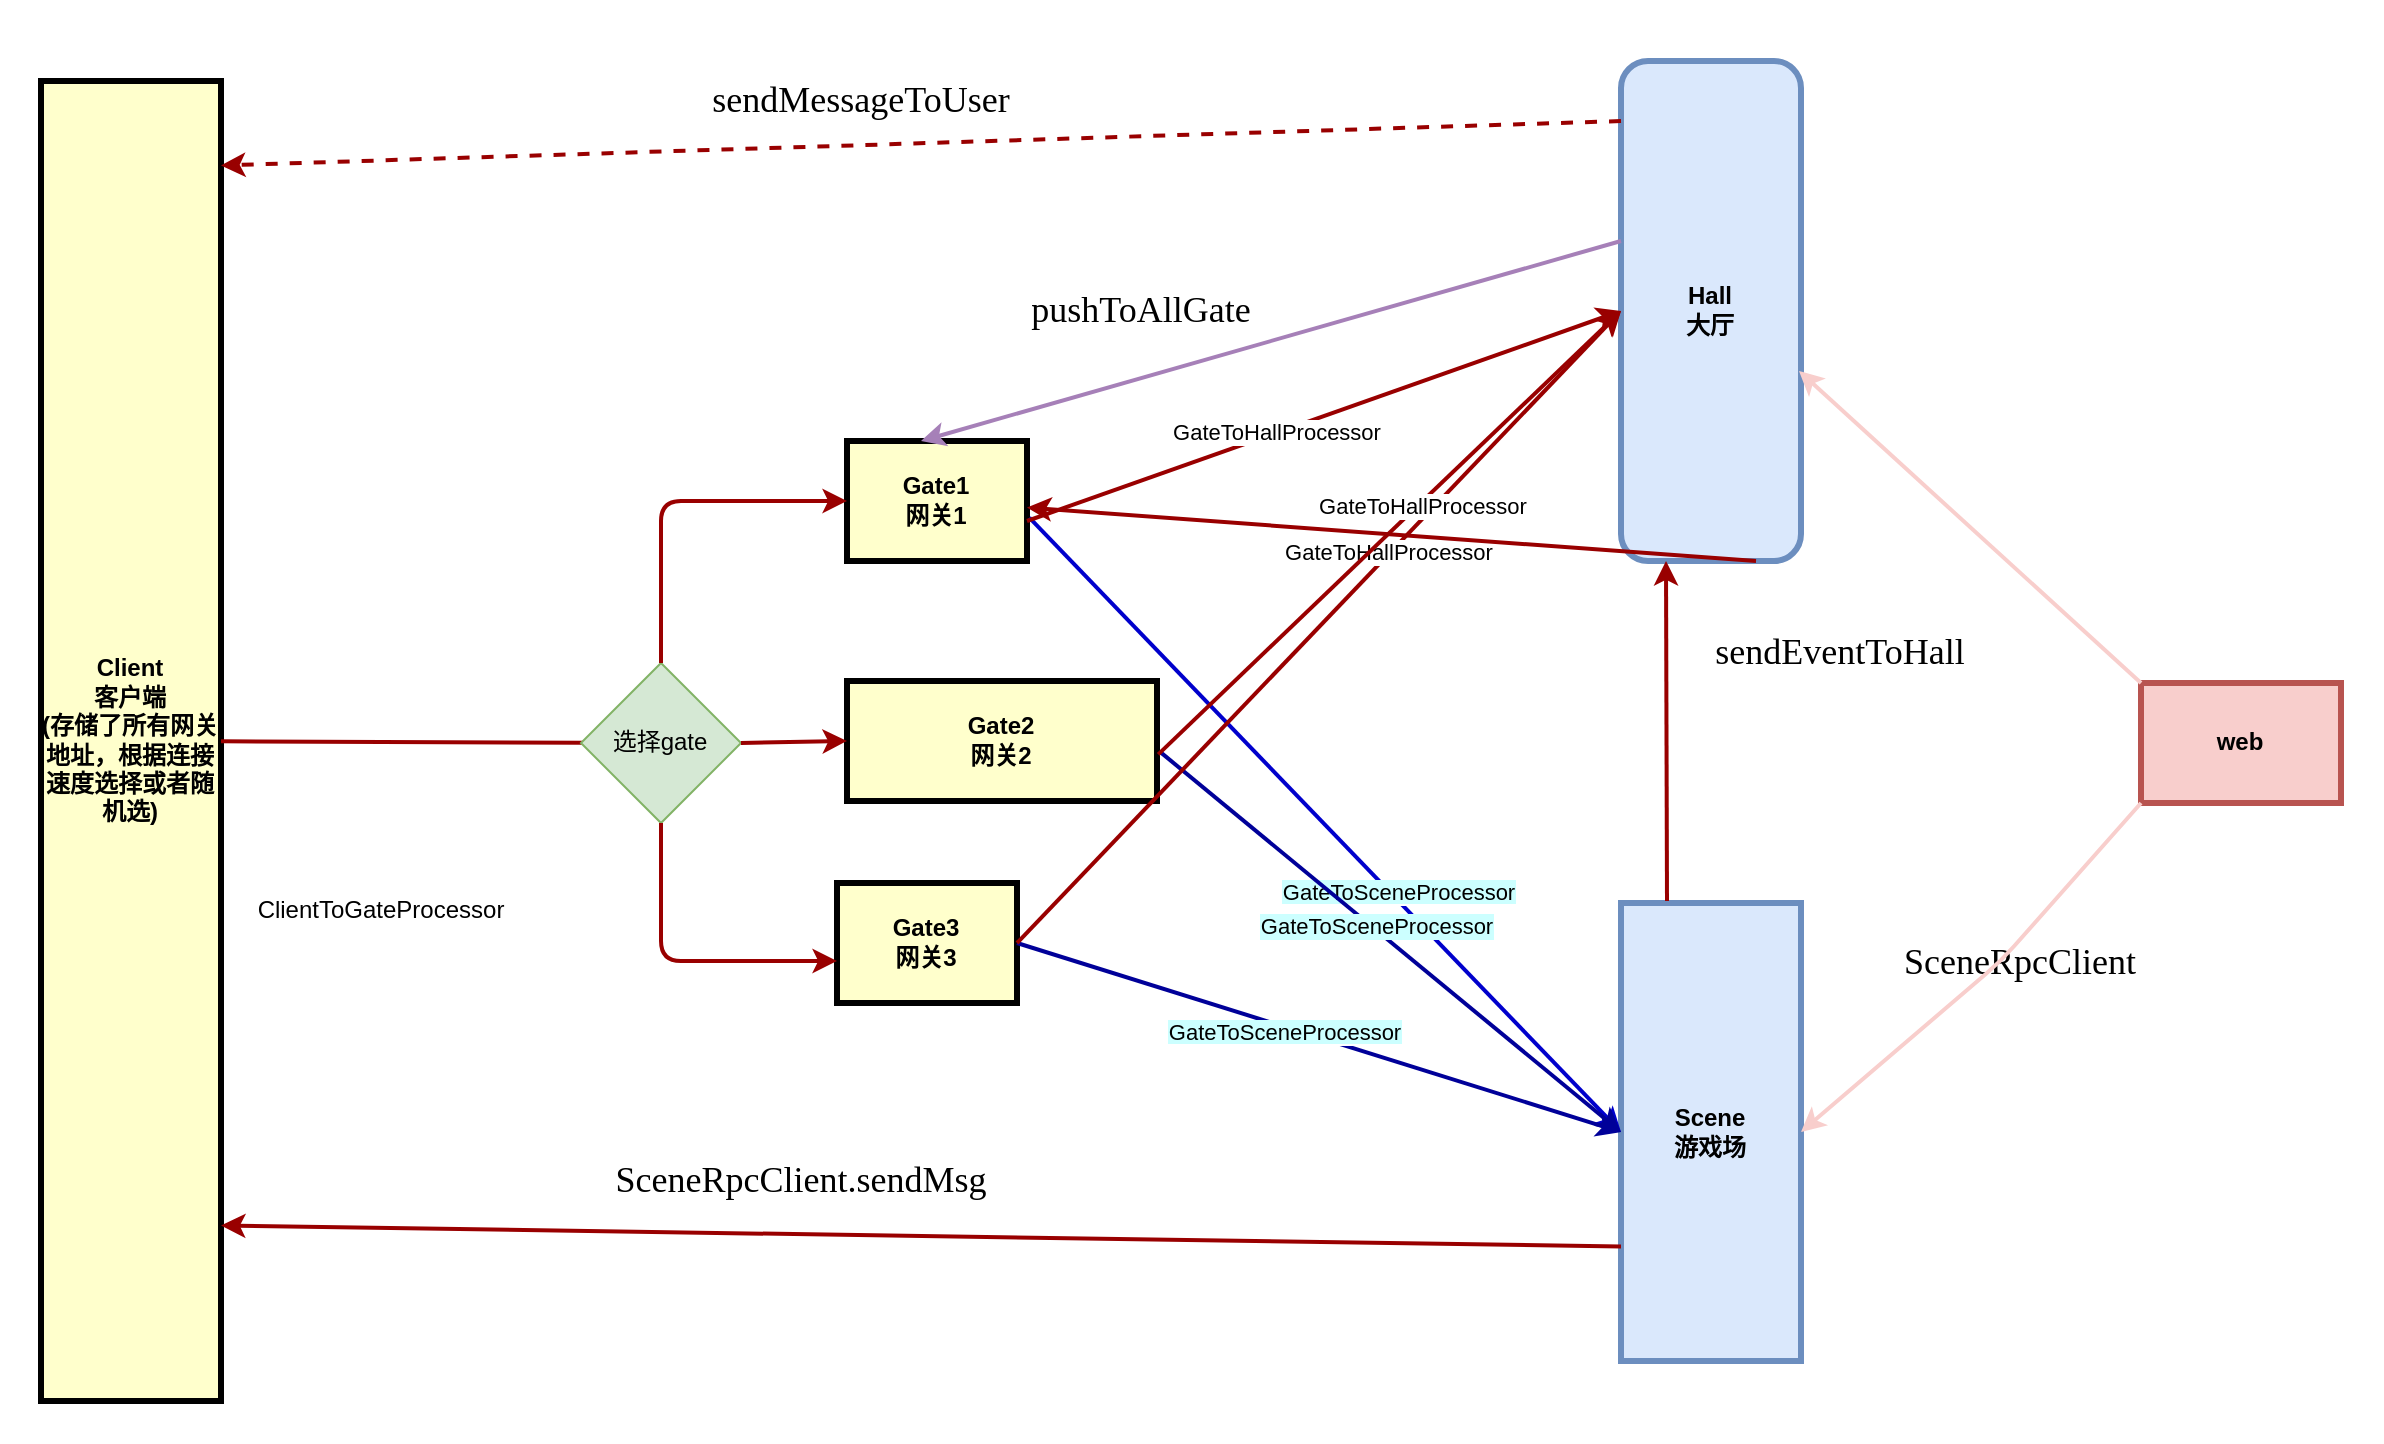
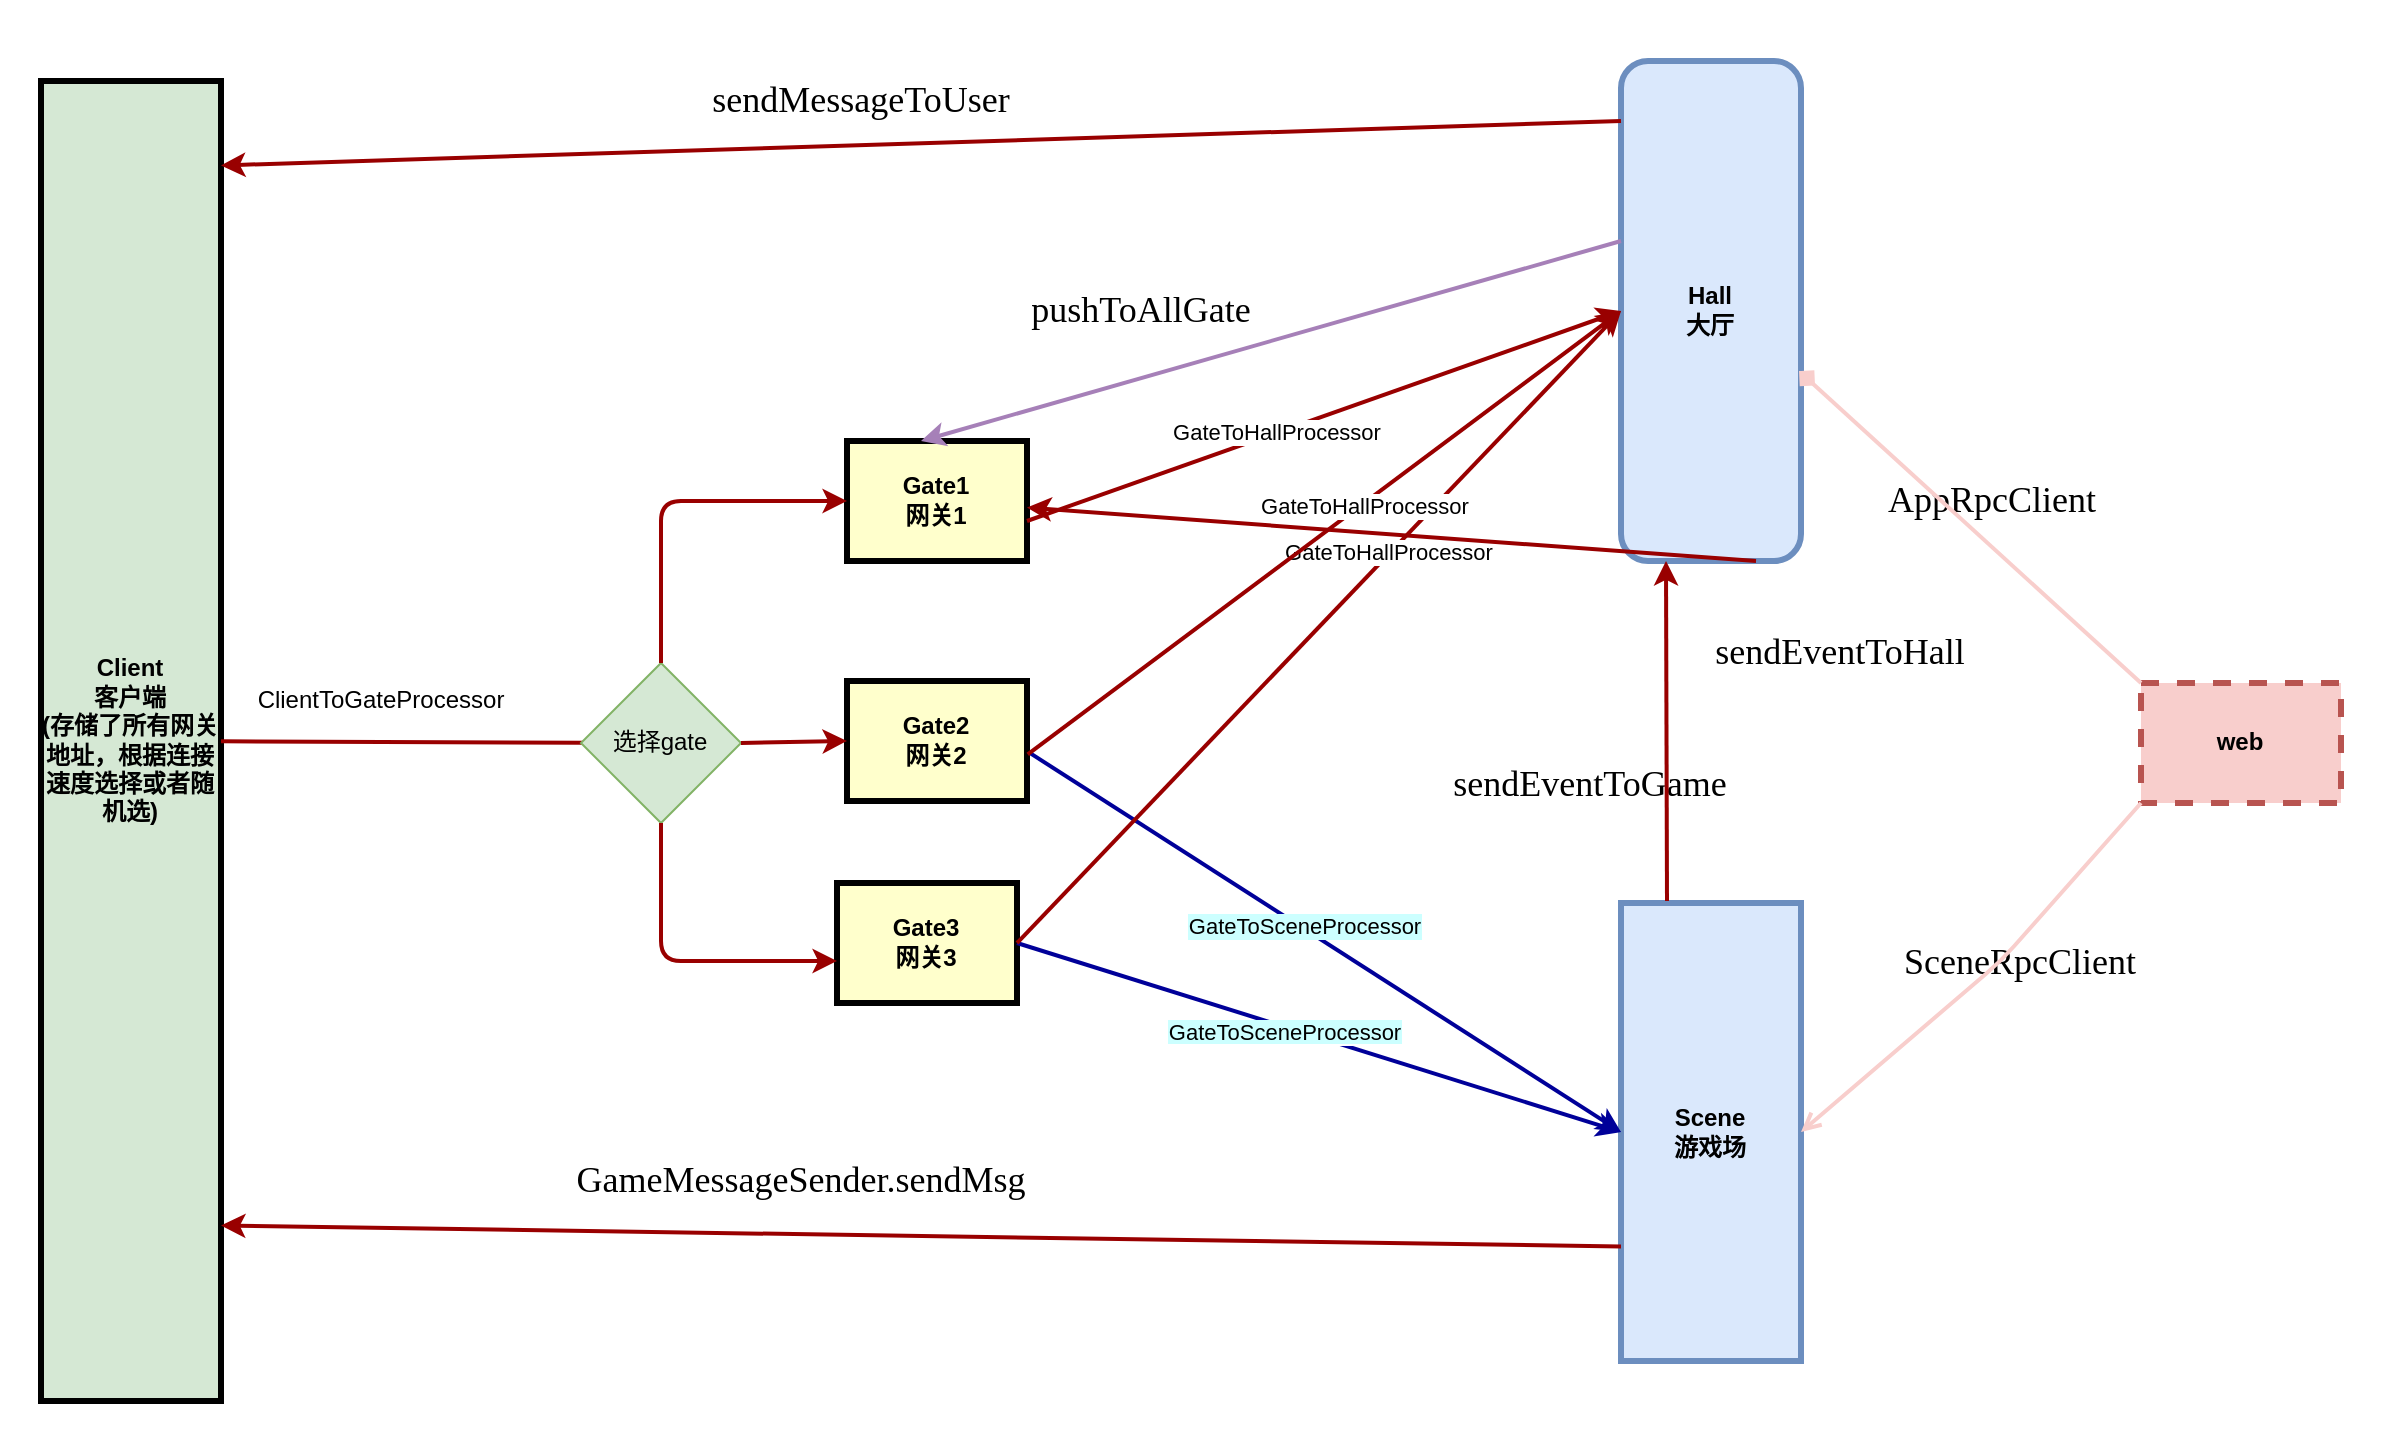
edge "Hall 大厅" -> "Client 客户端 (存储了所有网关地址，根据连接速度选择或者随机选)": style dashed -> solid
node "AppRpcClient": added
edge "web" -> "Hall 大厅": arrowhead classic -> diamond
node "Client 客户端 (存储了所有网关地址，根据连接速度选择或者随机选)": fillcolor #ffffcc -> #d5e8d4
node "Gate2 网关2": size 310x120 -> 180x120
node "web": style solid -> dashed
node "sendEventToGame": added
edge "Gate1 网关1" -> "Scene 游戏场": removed, label "GateToSceneProcessor"
node "ClientToGateProcessor": moved (381, 911) -> (381, 701)
edge "web" -> "Scene 游戏场": arrowhead classic -> open
node "SceneRpcClient.sendMsg": label "SceneRpcClient.sendMsg" -> "GameMessageSender.sendMsg"
